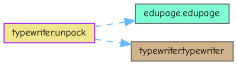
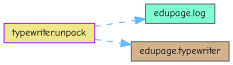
node "edupage.edupage": label "edupage.edupage" -> "edupage.log"
node "typewriter.typewriter": label "typewriter.typewriter" -> "edupage.typewriter"
